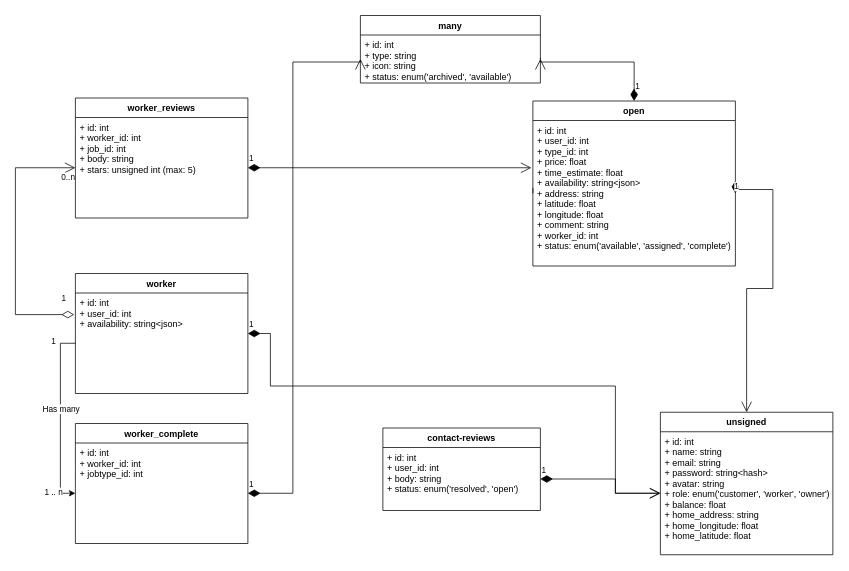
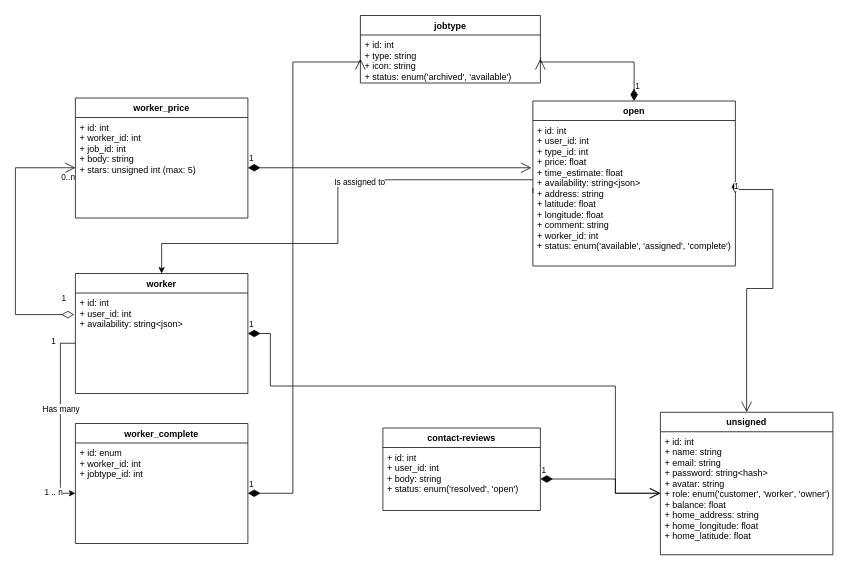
node "many": label "many" -> "jobtype"
node "worker_reviews": label "worker_reviews" -> "worker_price"
edge "open" -> "worker": added, label "Is assigned to"
node "+ id: int + worker_id: int + jobtype_id: int": label "+ id: int + worker_id: int + jobtype_id: int" -> "+ id: enum + worker_id: int + jobtype_id: int"
